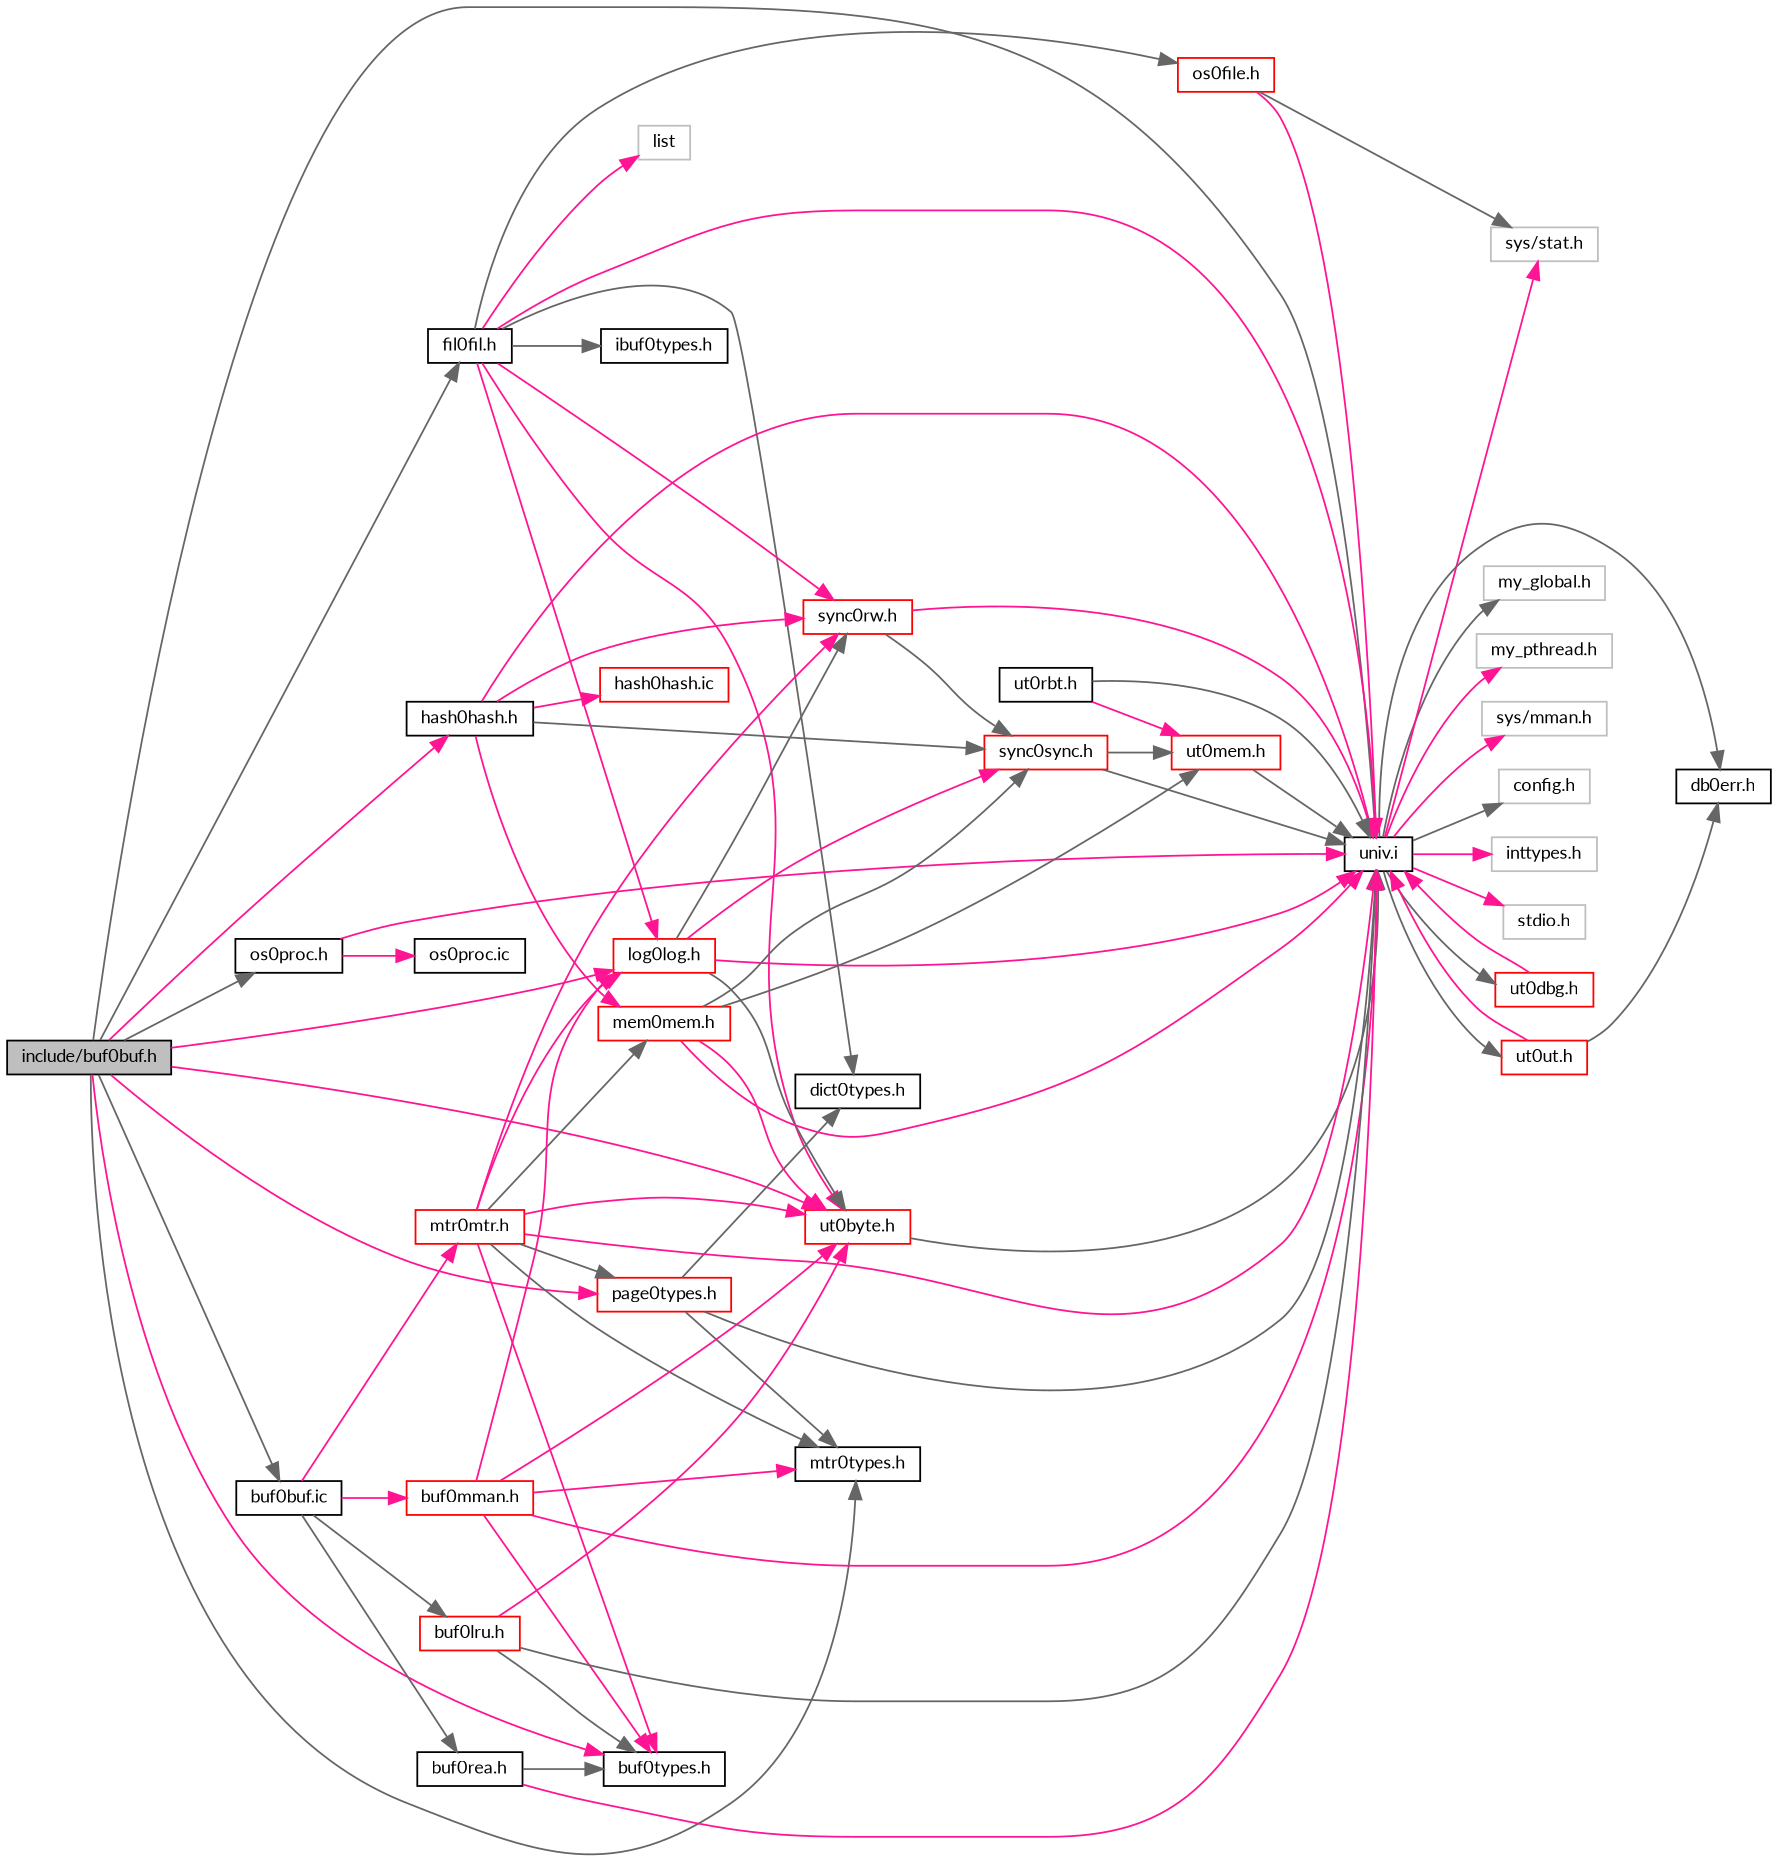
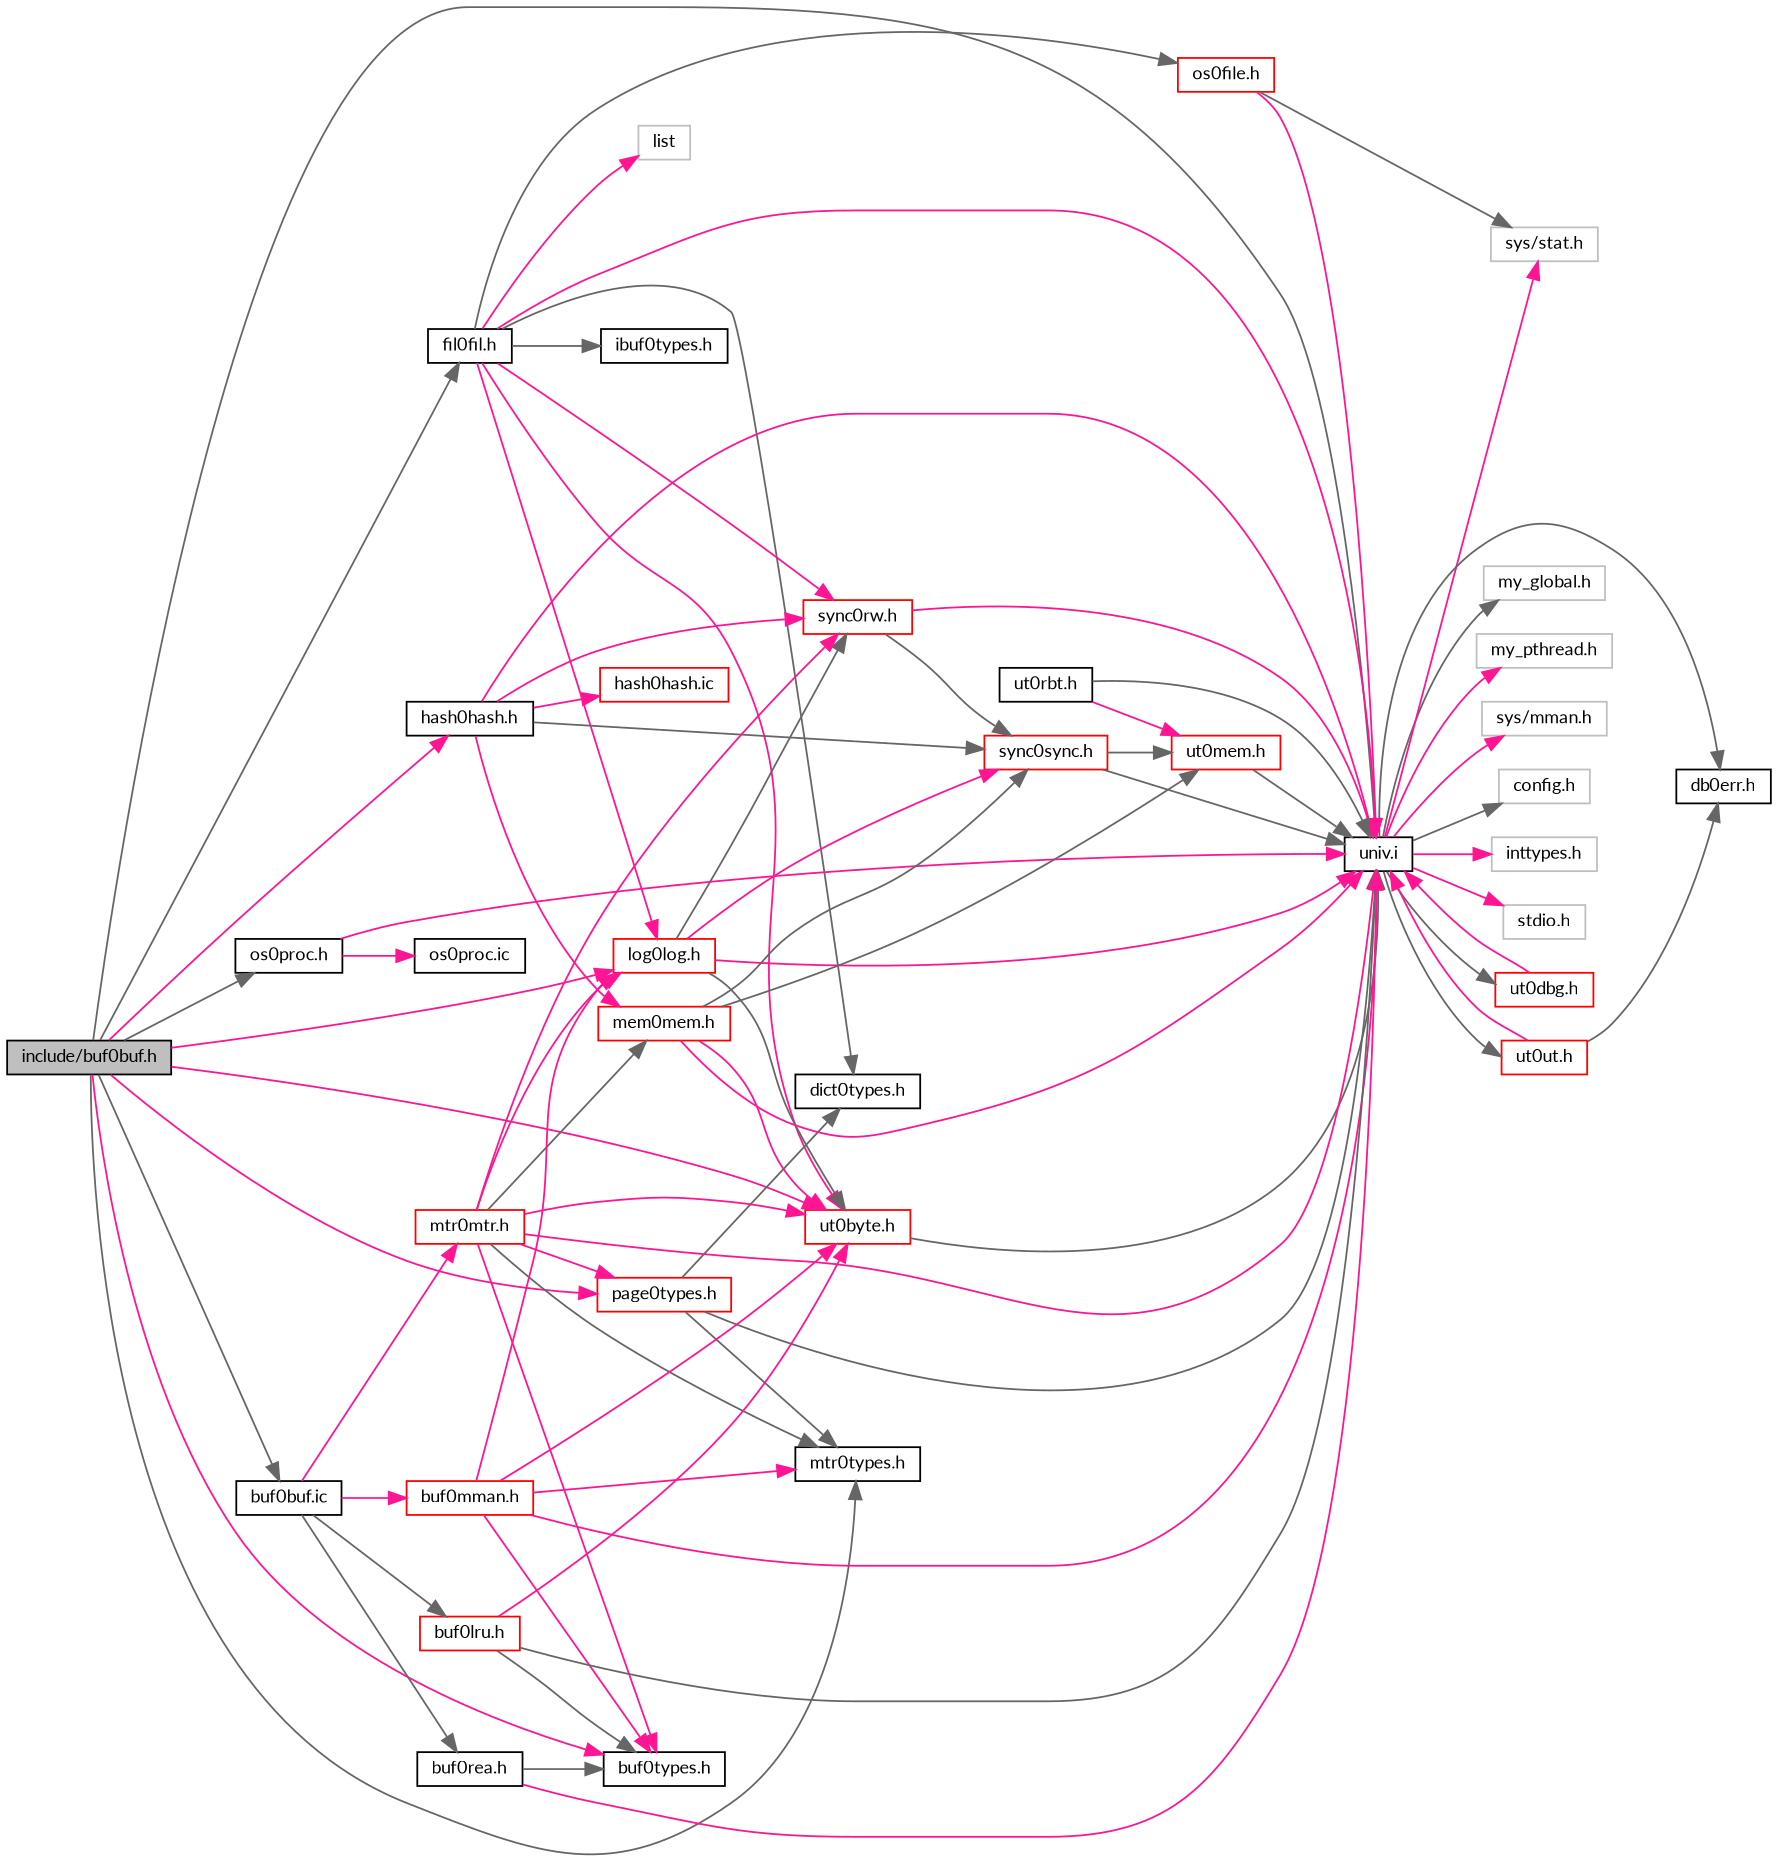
edge "mtr0mtr.h" -> "page0types.h": color gray40 -> deeppink
